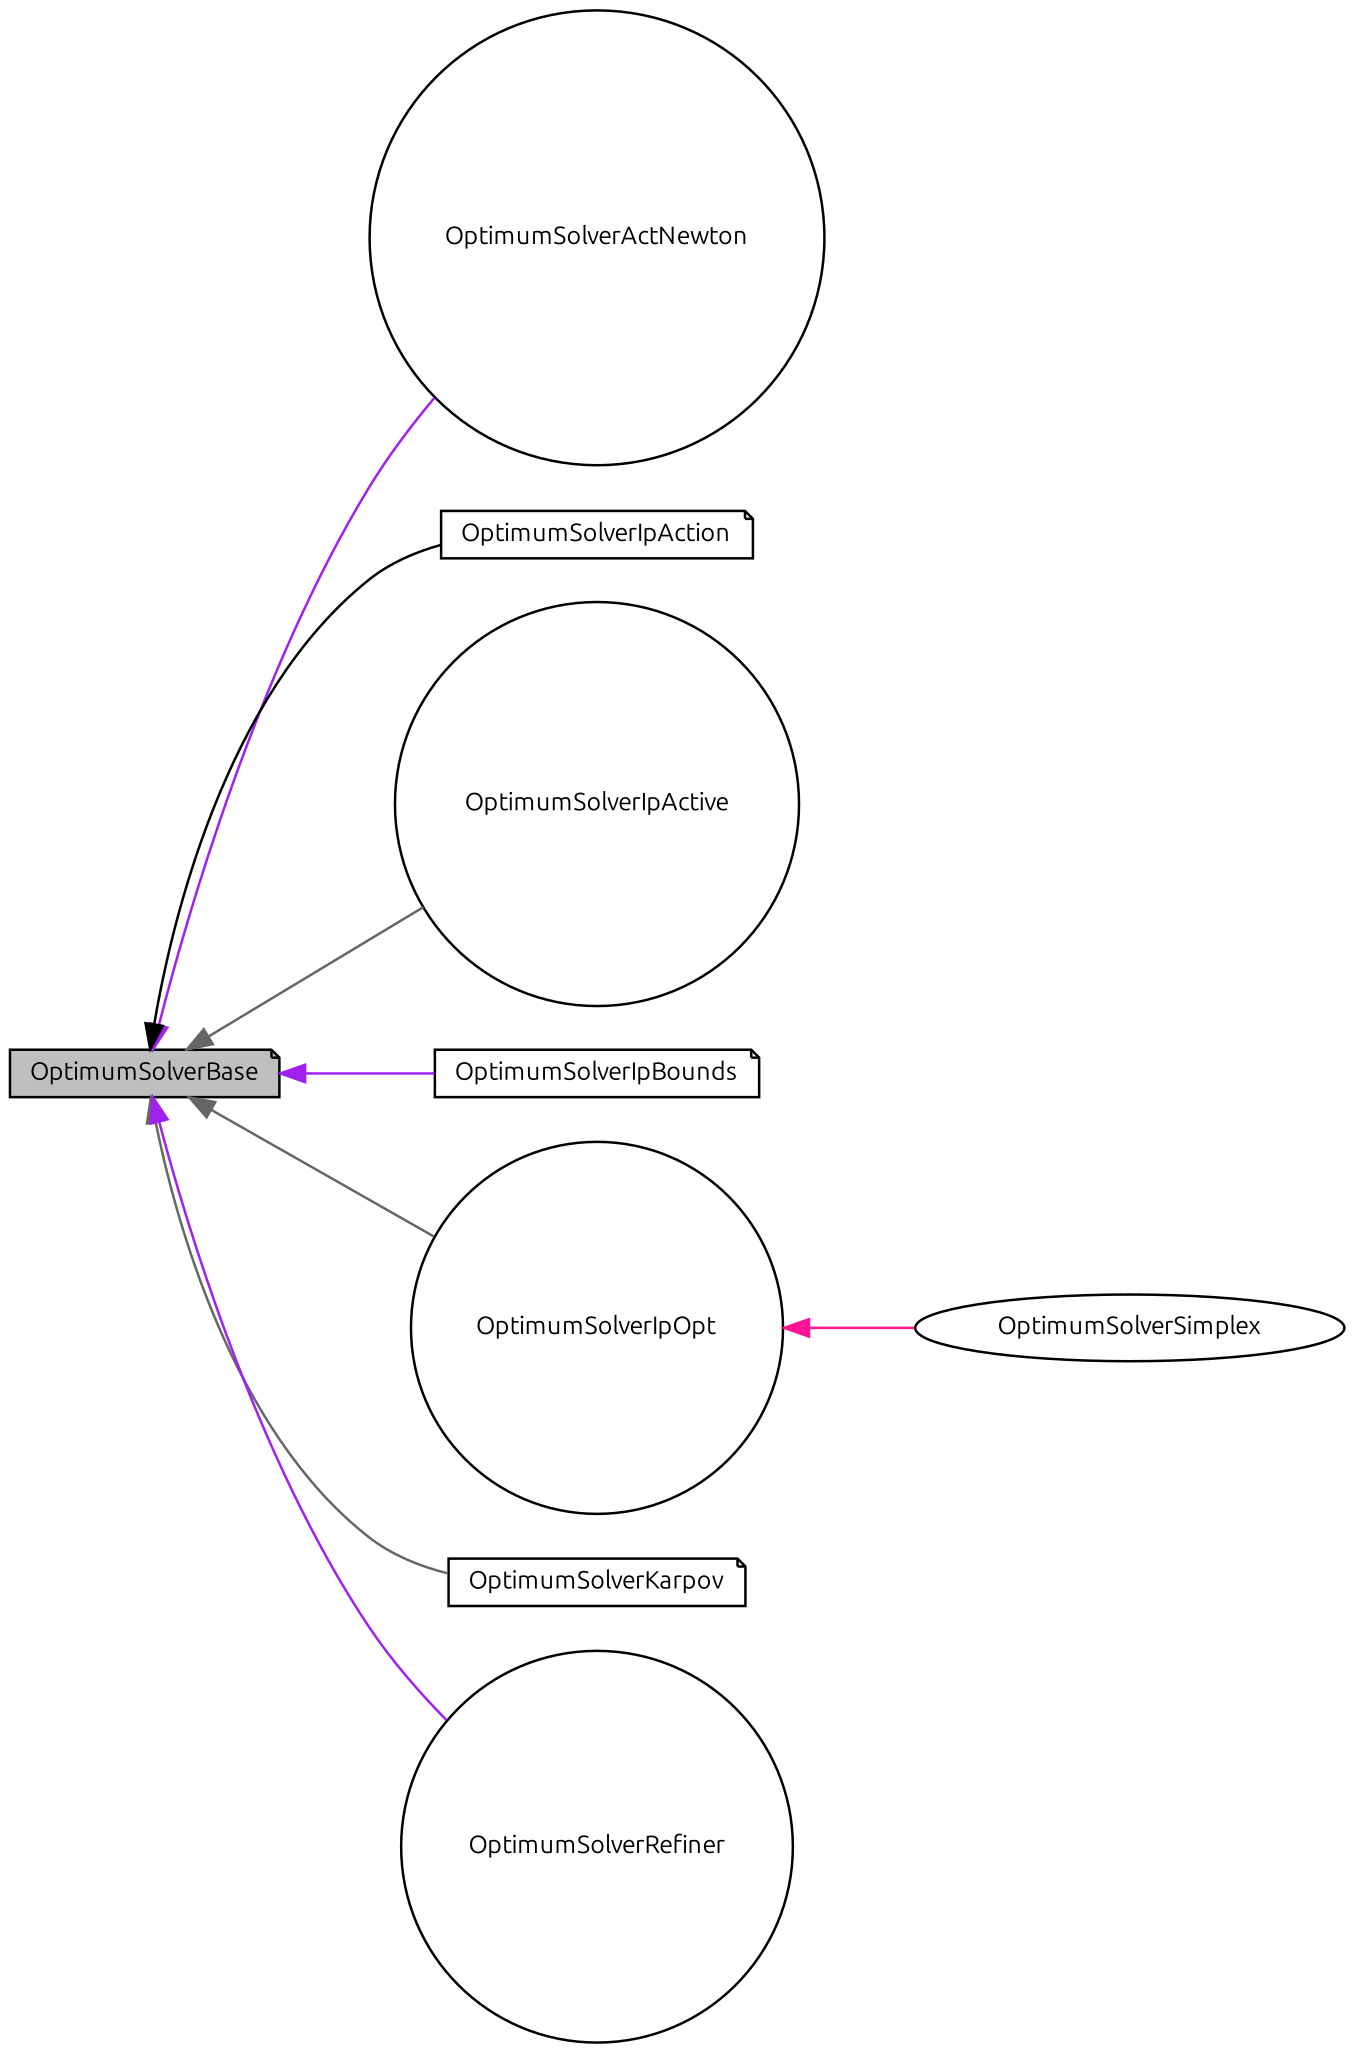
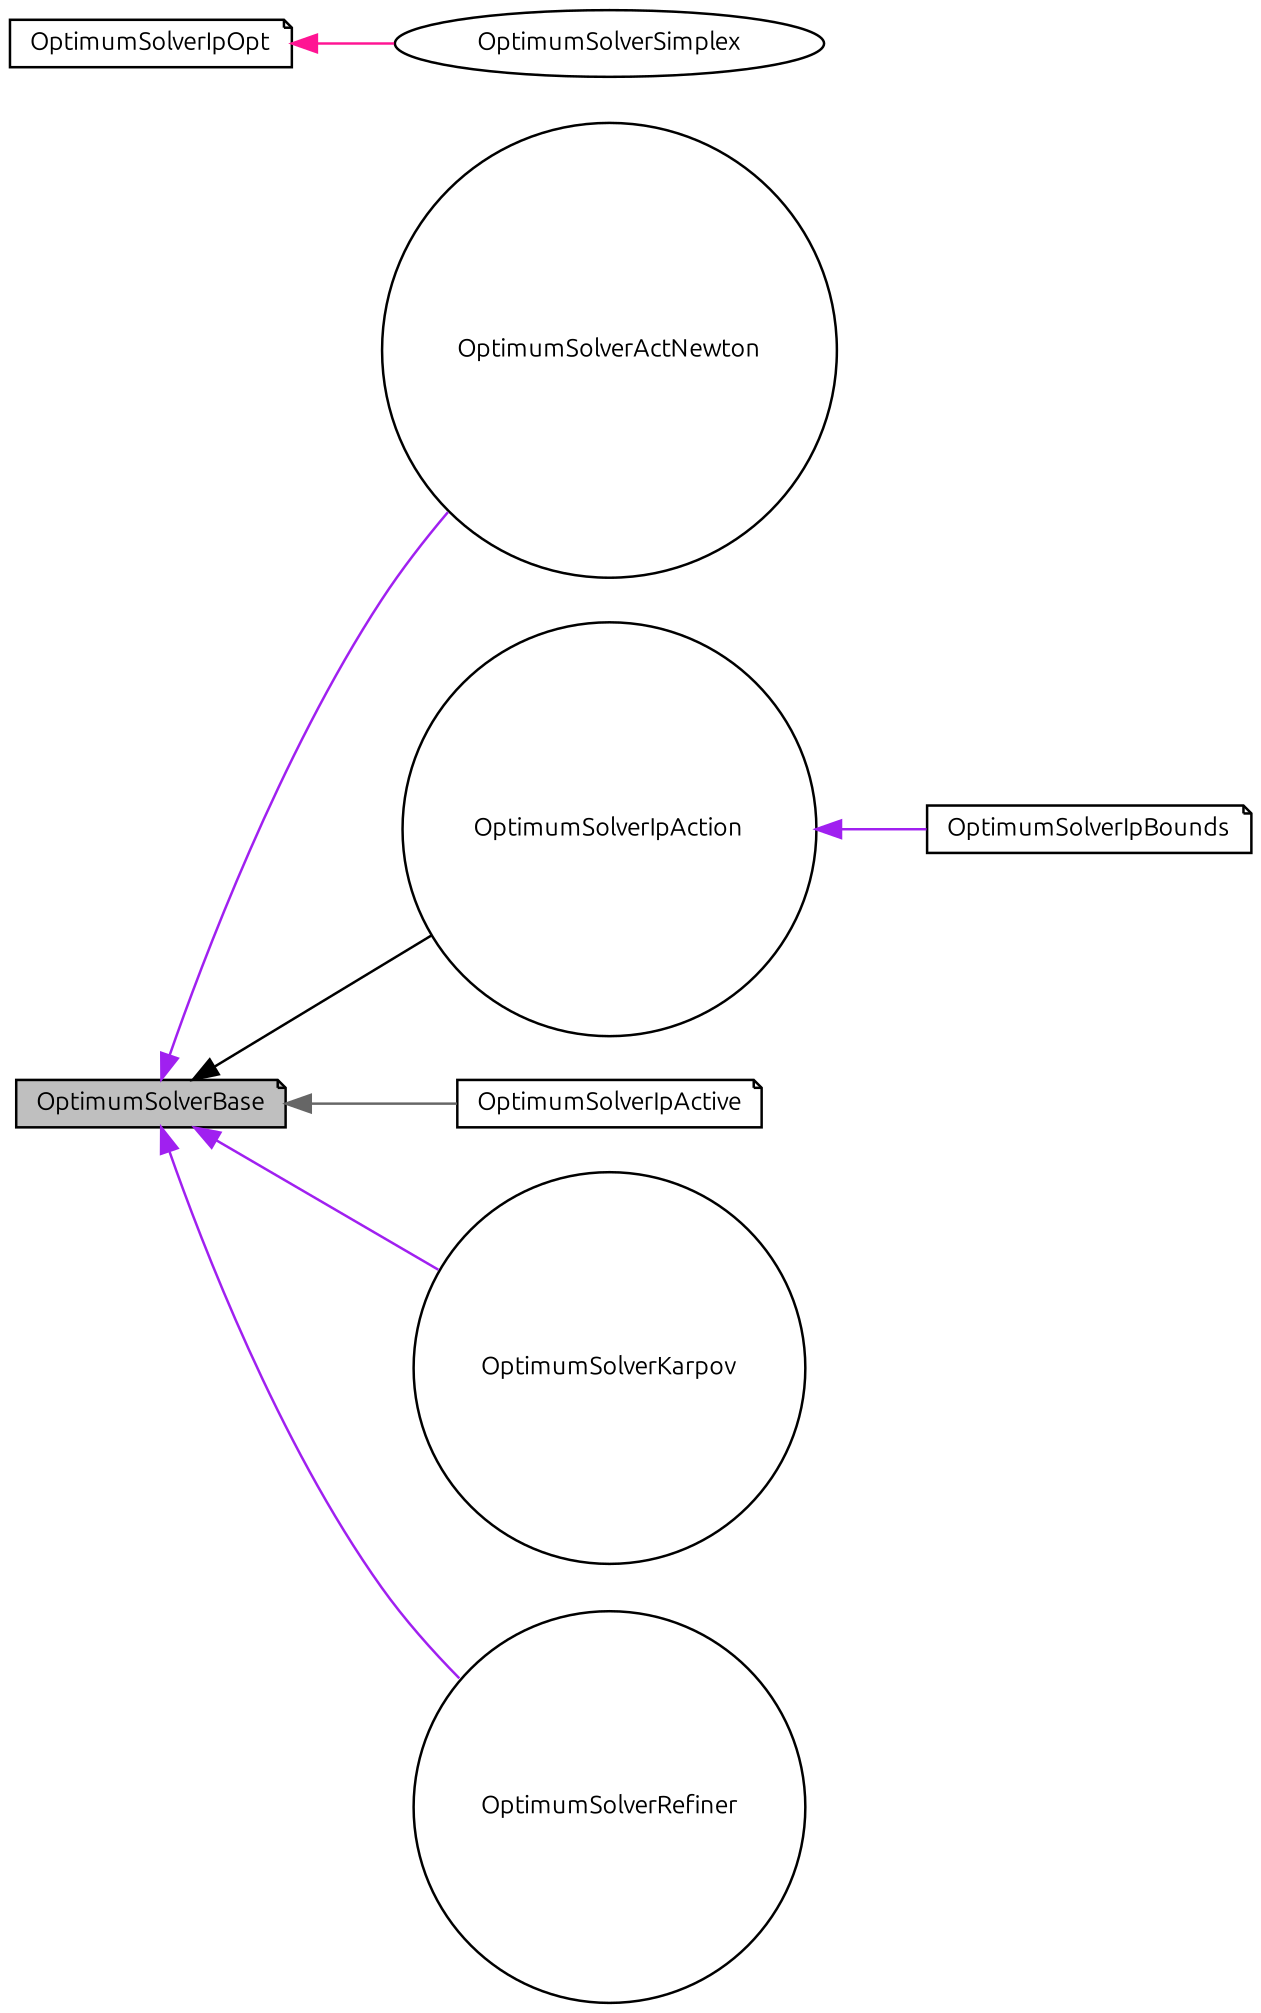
node "OptimumSolverIpAction": shape note -> circle
node "OptimumSolverIpActive": shape circle -> note
edge "OptimumSolverIpBounds" -> "OptimumSolverBase": now "OptimumSolverIpBounds" -> "OptimumSolverIpAction"
edge "OptimumSolverIpOpt" -> "OptimumSolverBase": removed
node "OptimumSolverIpOpt": shape circle -> note
edge "OptimumSolverKarpov" -> "OptimumSolverBase": color gray40 -> purple
node "OptimumSolverKarpov": shape note -> circle
